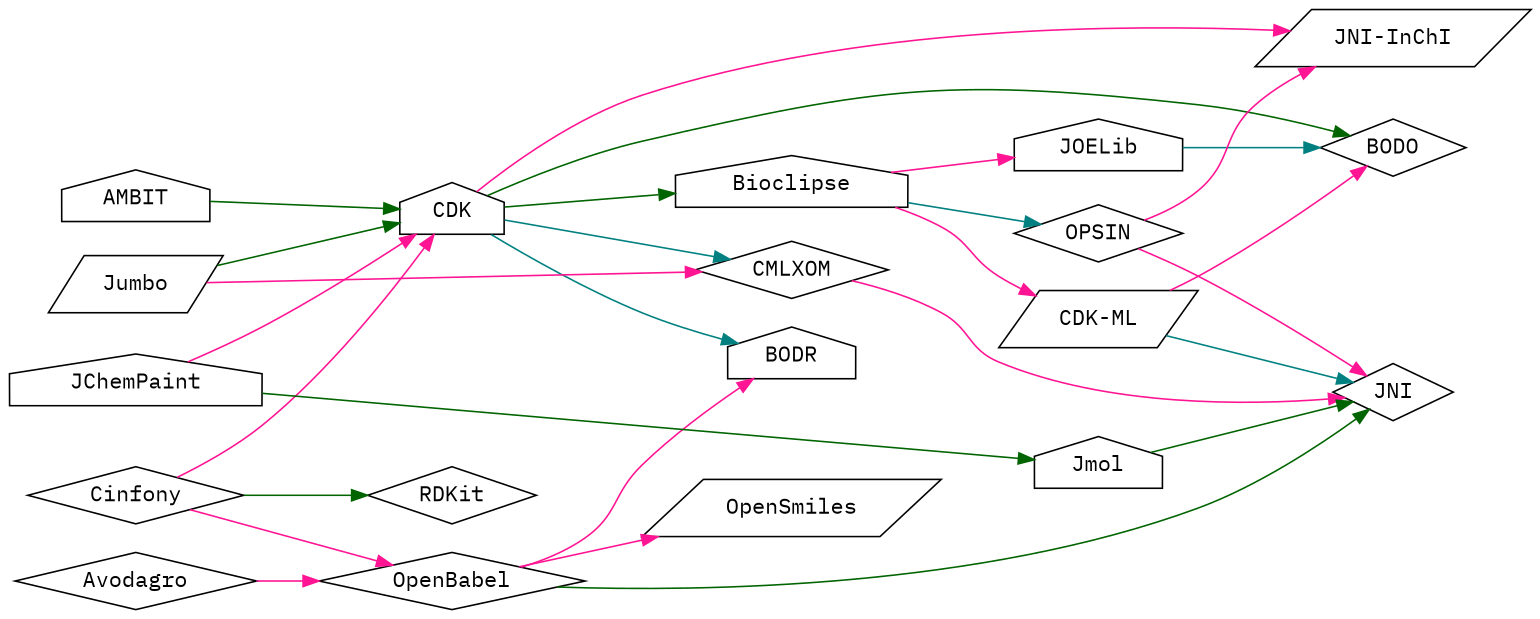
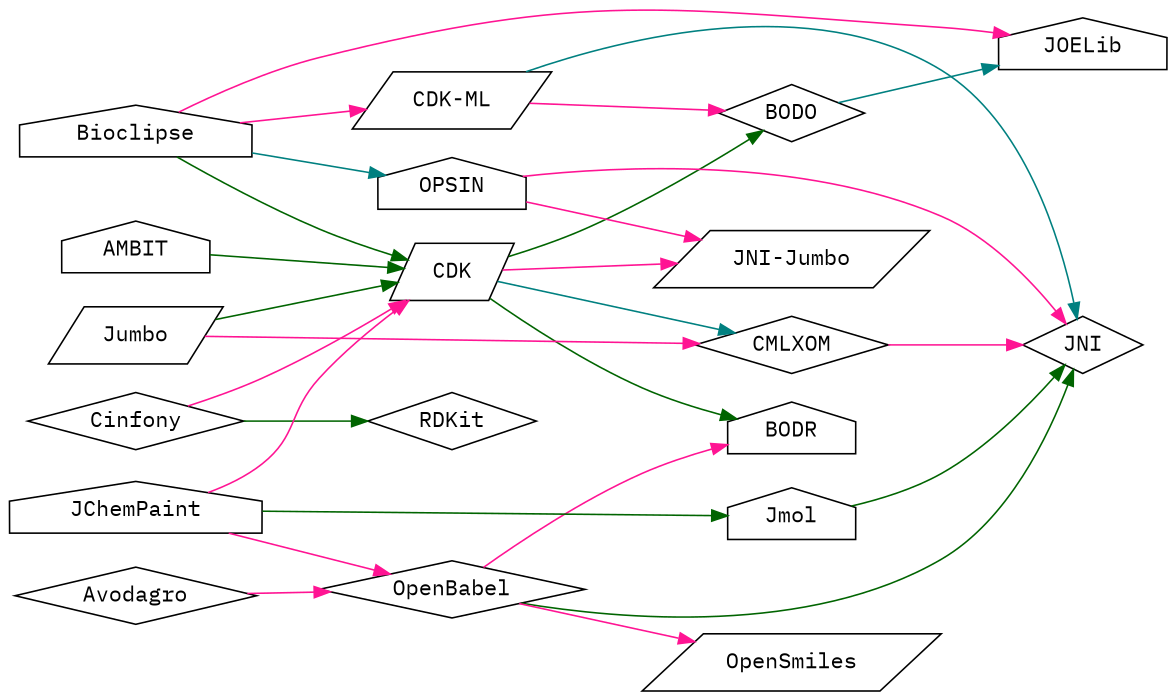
node "JNI-InChI": label "JNI-InChI" -> "JNI-Jumbo"
edge "JOELib" -> "BODO": reversed
edge "CDK" -> "Bioclipse": reversed
node "CDK": shape house -> parallelogram
node "OPSIN": shape diamond -> house
edge "CDK" -> "BODR": color teal -> darkgreen
edge "Cinfony" -> "OpenBabel": now "JChemPaint" -> "OpenBabel"
